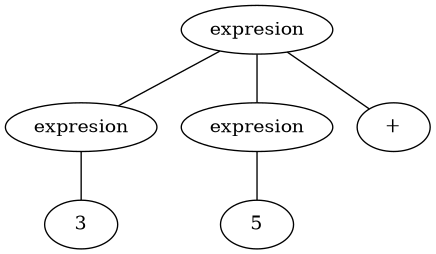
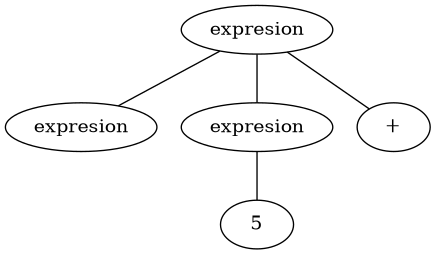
node "3": removed
